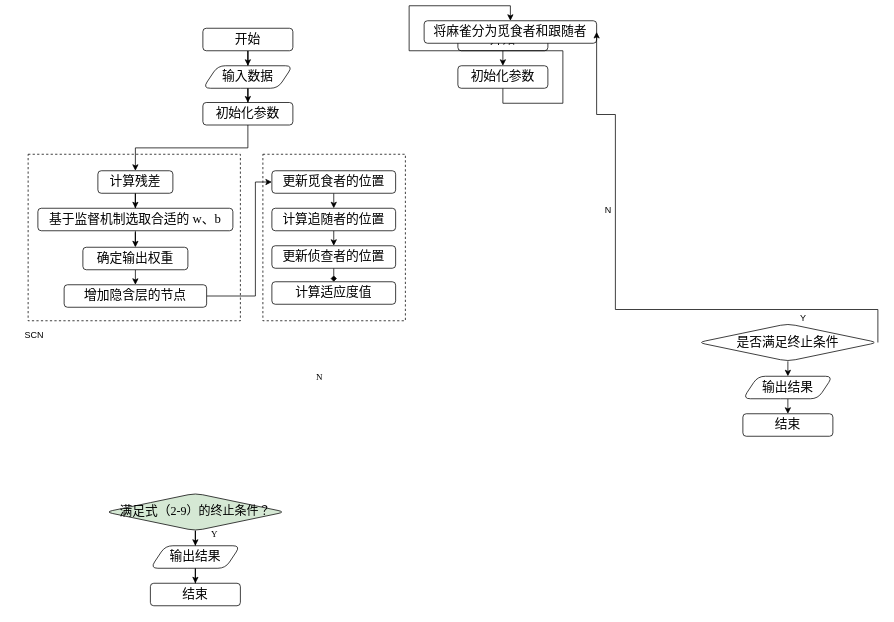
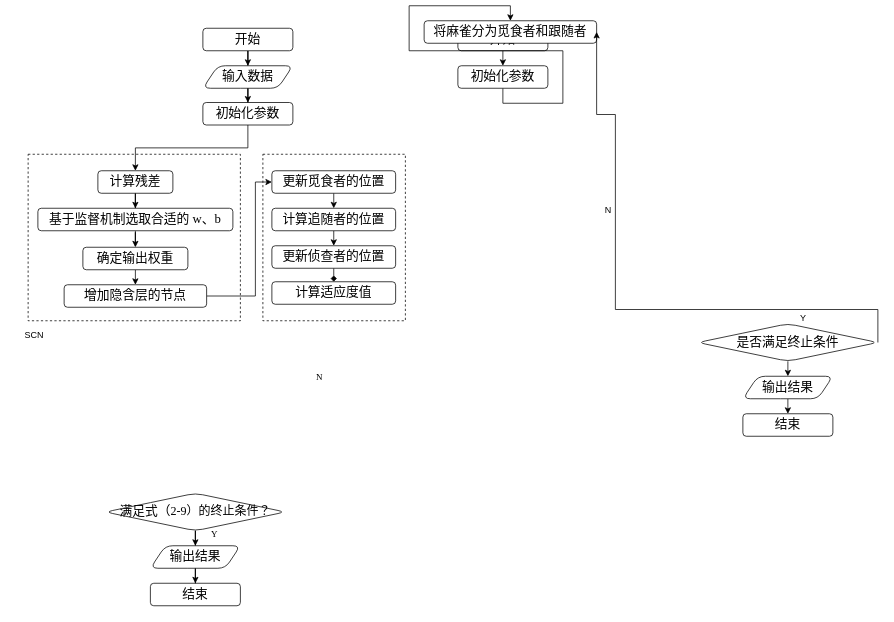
node "满足式（2-9）的终止条件？": fillcolor #d5e8d4 -> #ffffff
